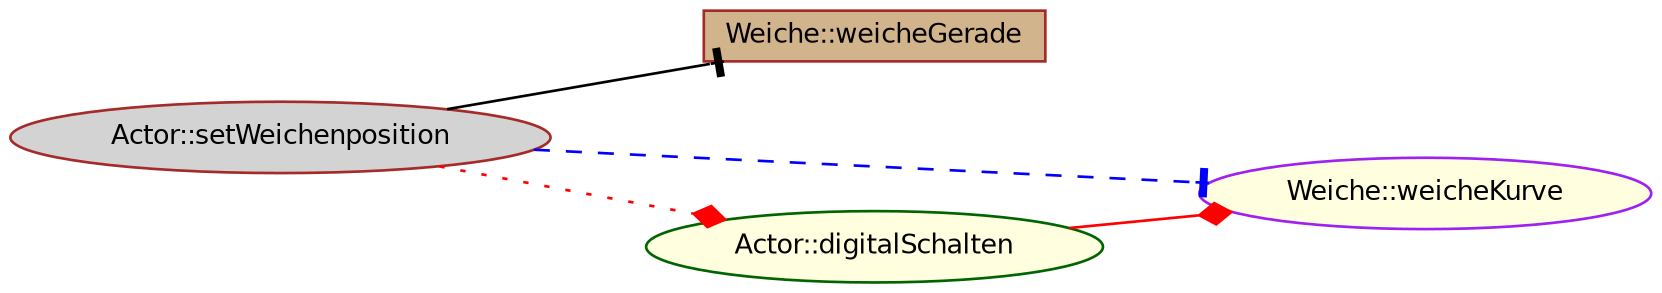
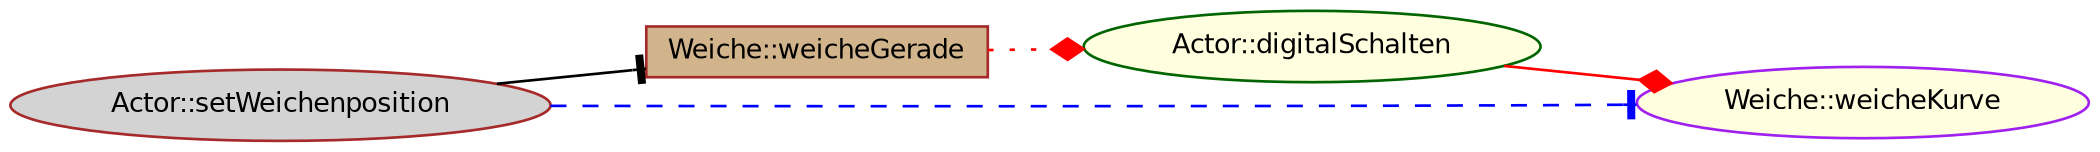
edge "Actor::setWeichenposition" -> "Actor::digitalSchalten": now "Weiche::weicheGerade" -> "Actor::digitalSchalten"
